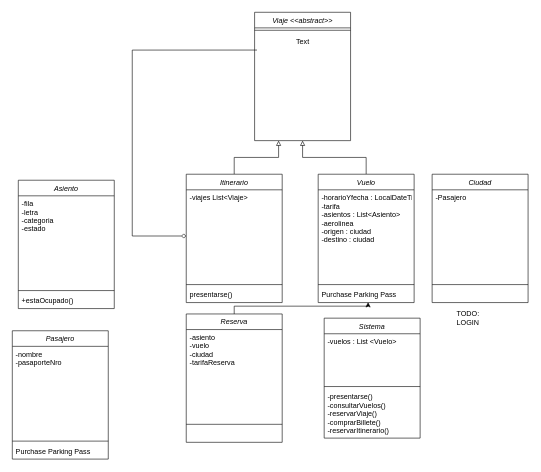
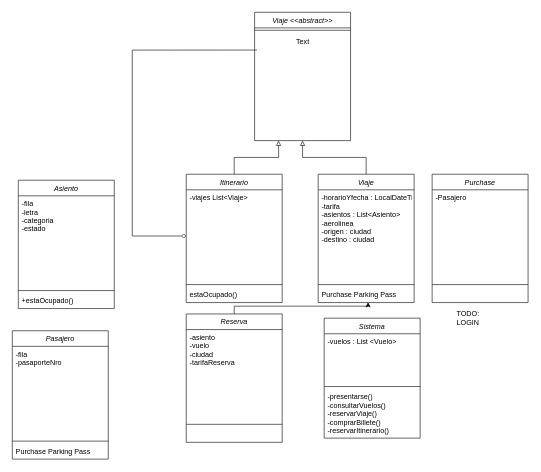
node "Vuelo": label "Vuelo" -> "Viaje"
node "Ciudad": label "Ciudad" -> "Purchase"
node "presentarse()": label "presentarse()" -> "estaOcupado()"
node "-nombre -pasaporteNro": label "-nombre -pasaporteNro" -> "-fila -pasaporteNro"
